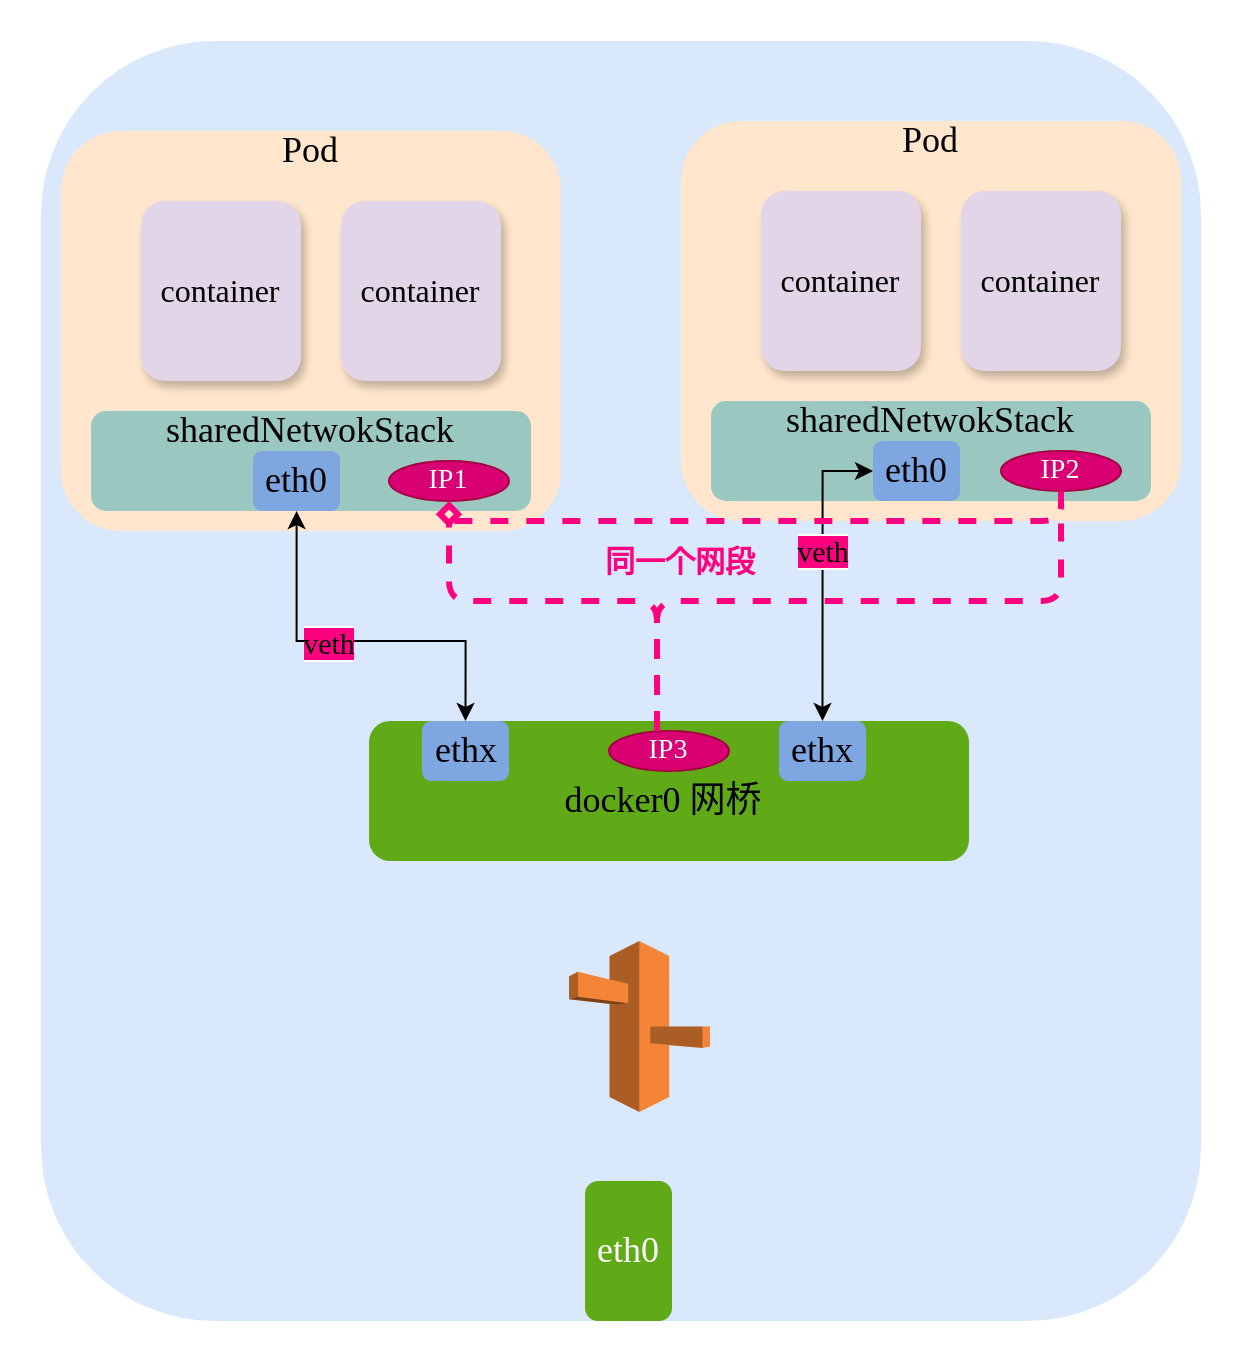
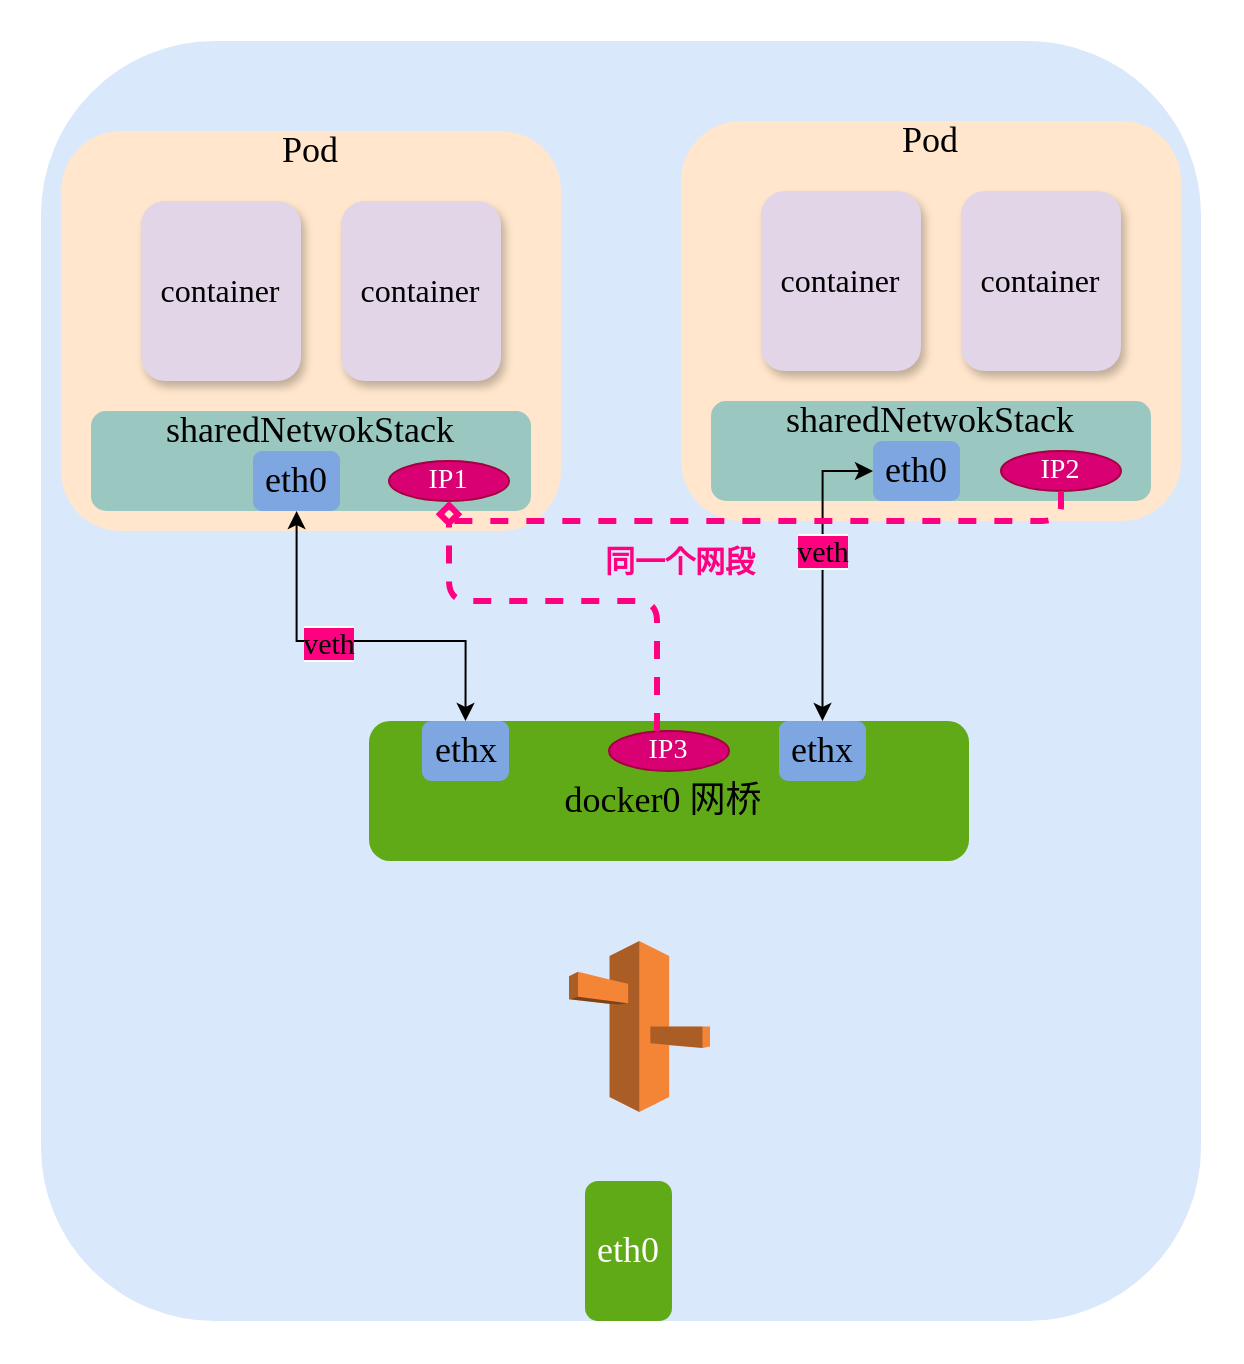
edge "IP2" -- "IP3": removed
